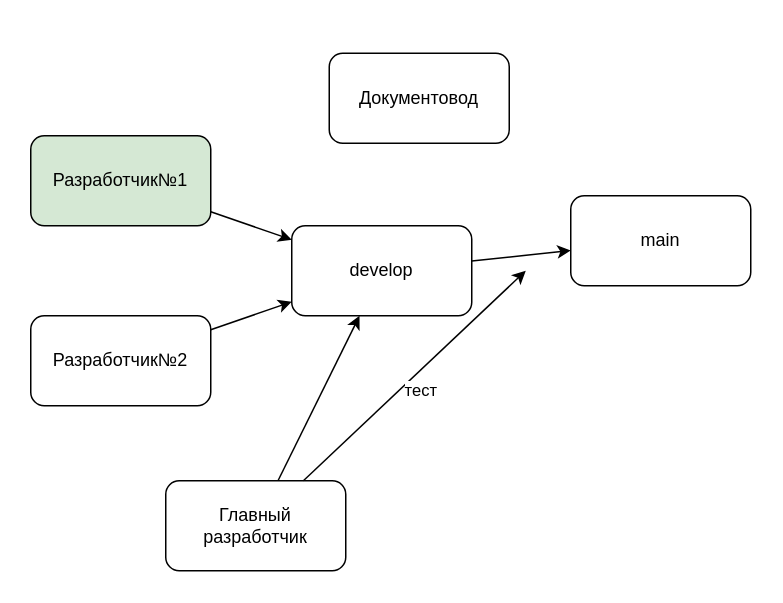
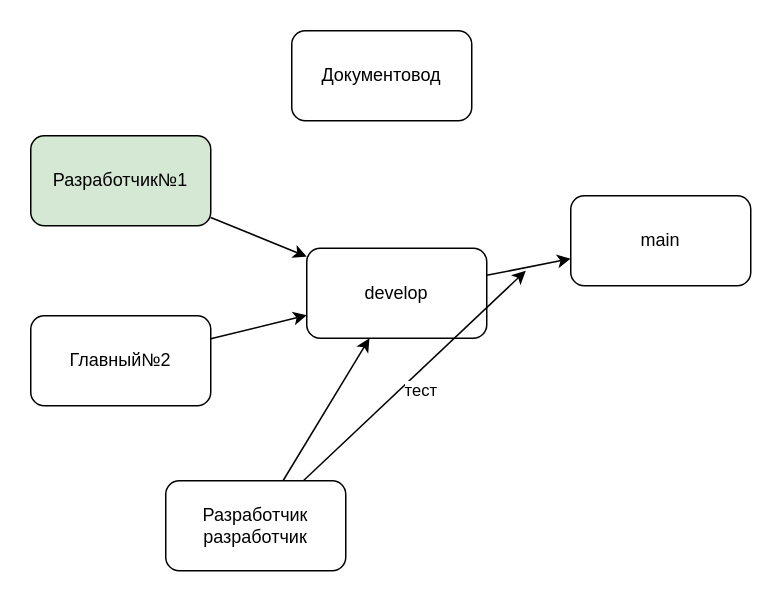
node "Документовод": moved (419, 98) -> (382, 76)
node "develop": moved (382, 271) -> (397, 293)
node "Разработчик№2": label "Разработчик№2" -> "Главный№2"
node "Главный разработчик": label "Главный разработчик" -> "Разработчик разработчик"
